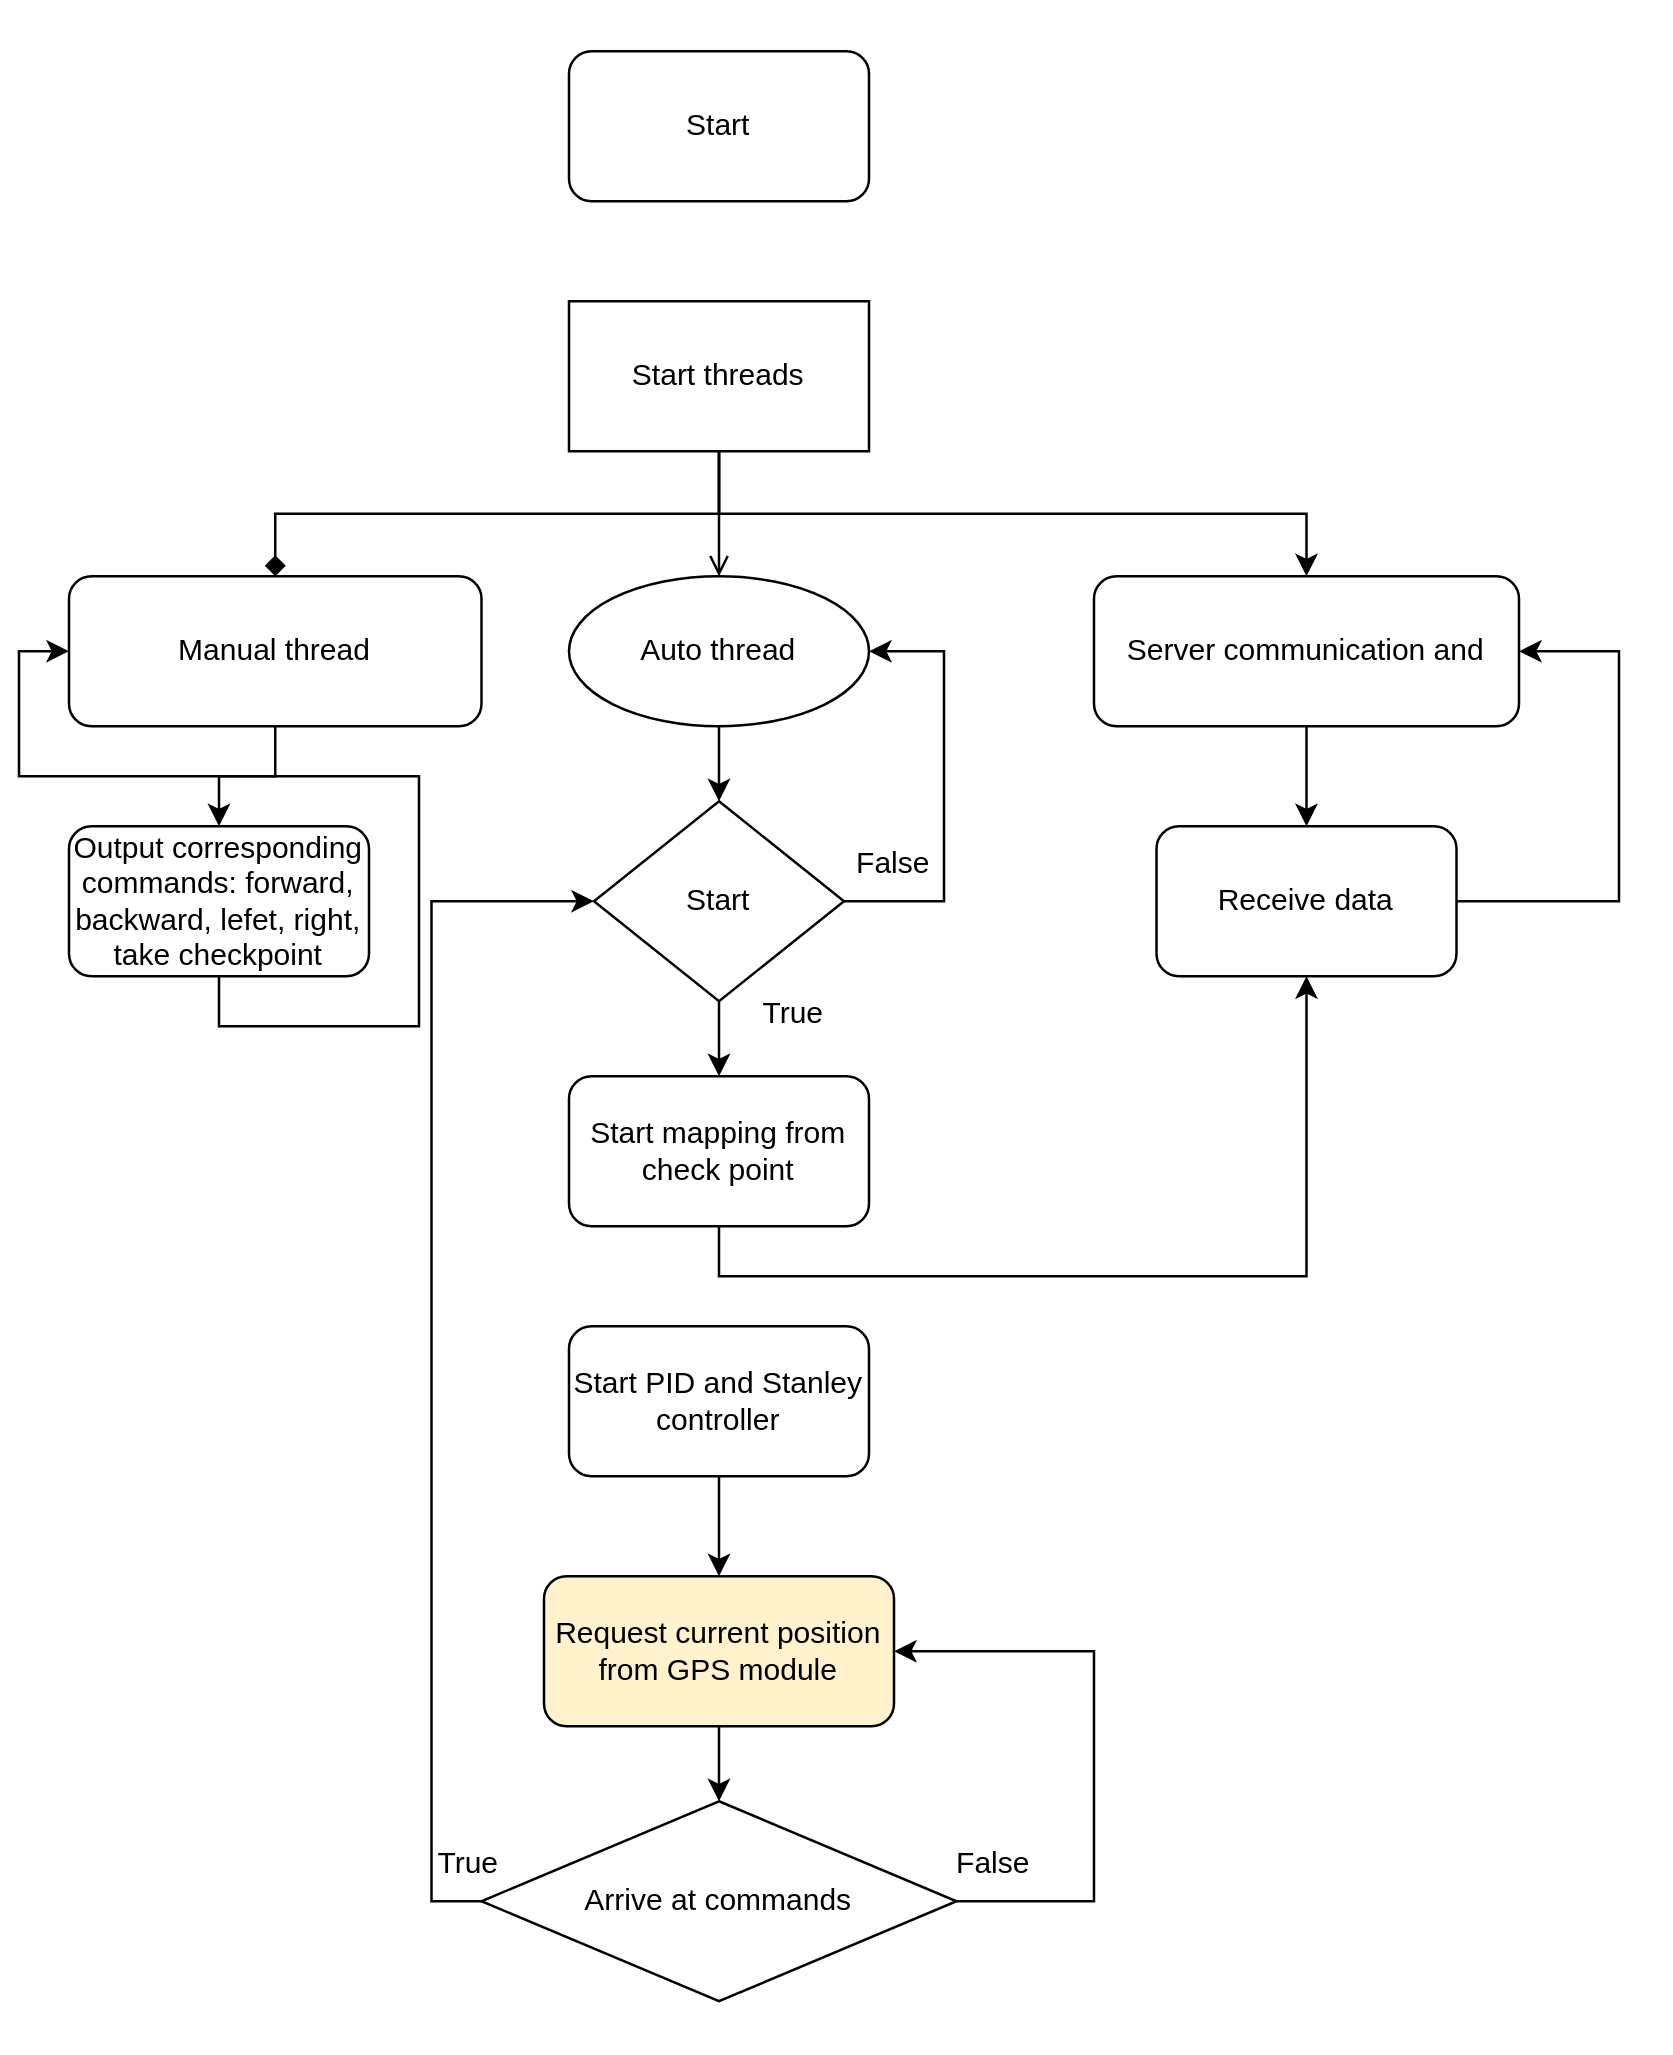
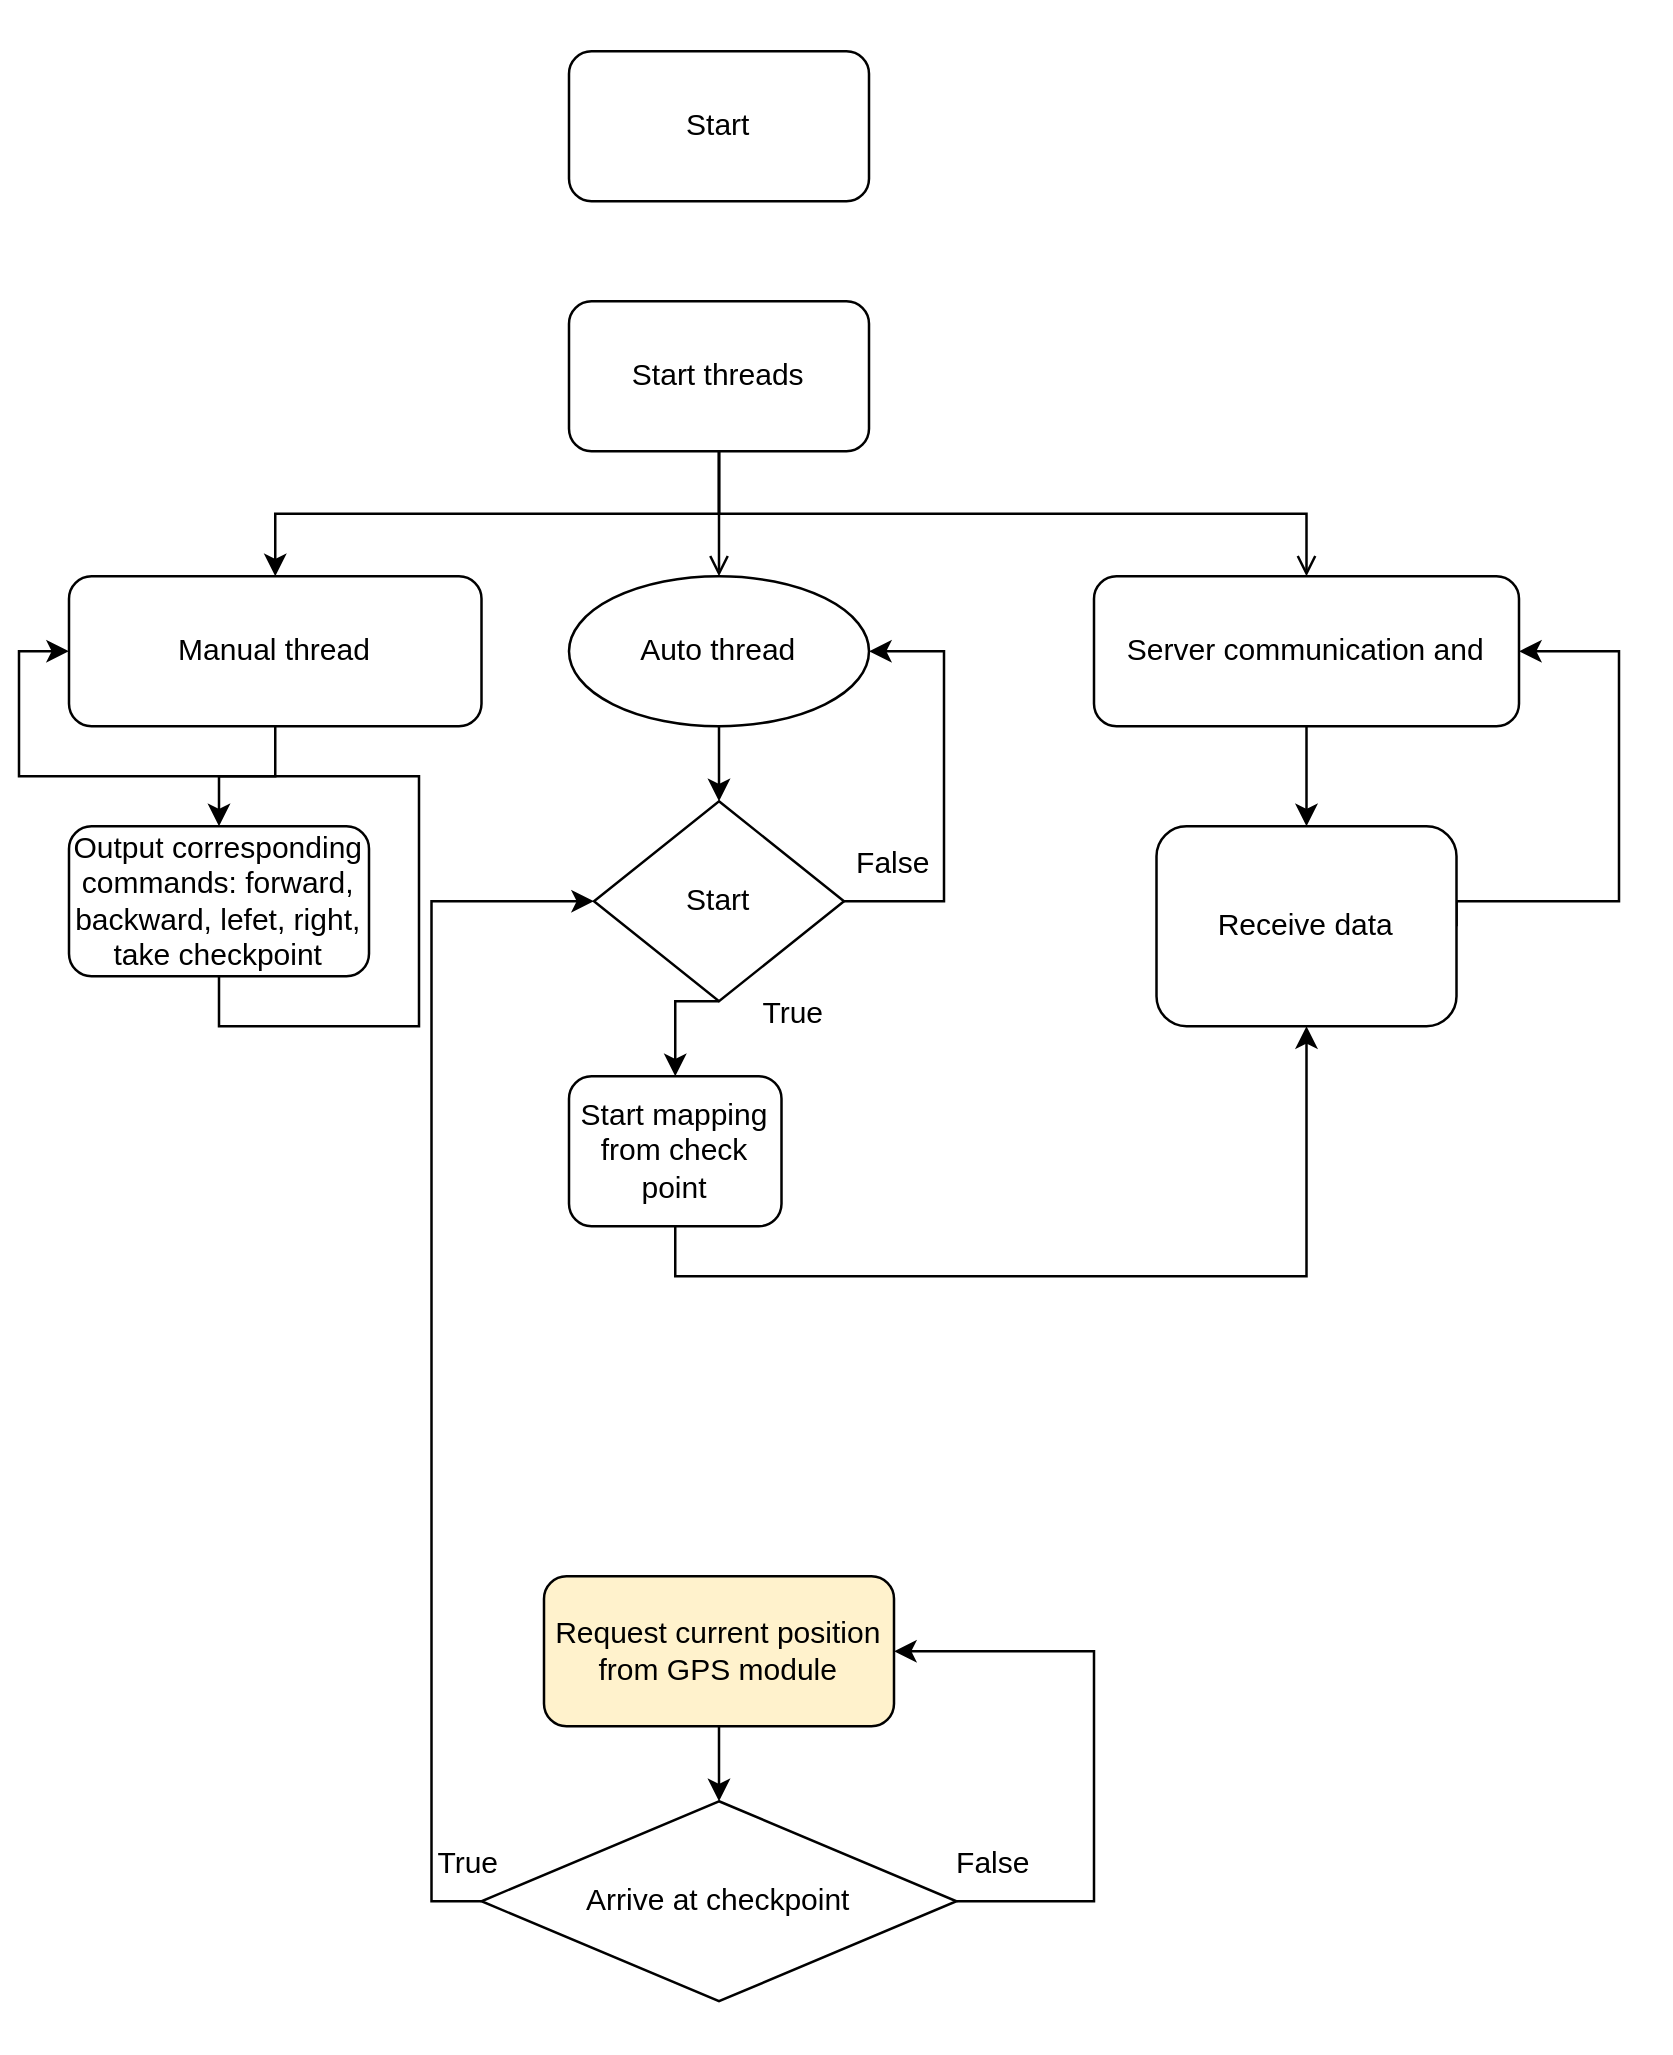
node "Start threads": shape rectangle -> rounded rectangle
edge "Start threads" -> "Manual thread": arrowhead diamond -> classic
edge "Start threads" -> "Server communication and": arrowhead classic -> open
node "Receive data": size 300x150 -> 300x200
node "Start mapping from check point": size 300x150 -> 213x150
node "Start PID and Stanley controller": removed
edge "Start PID and Stanley controller" -> "Request current position from GPS module": removed
node "Arrive at commands": label "Arrive at commands" -> "Arrive at checkpoint"
